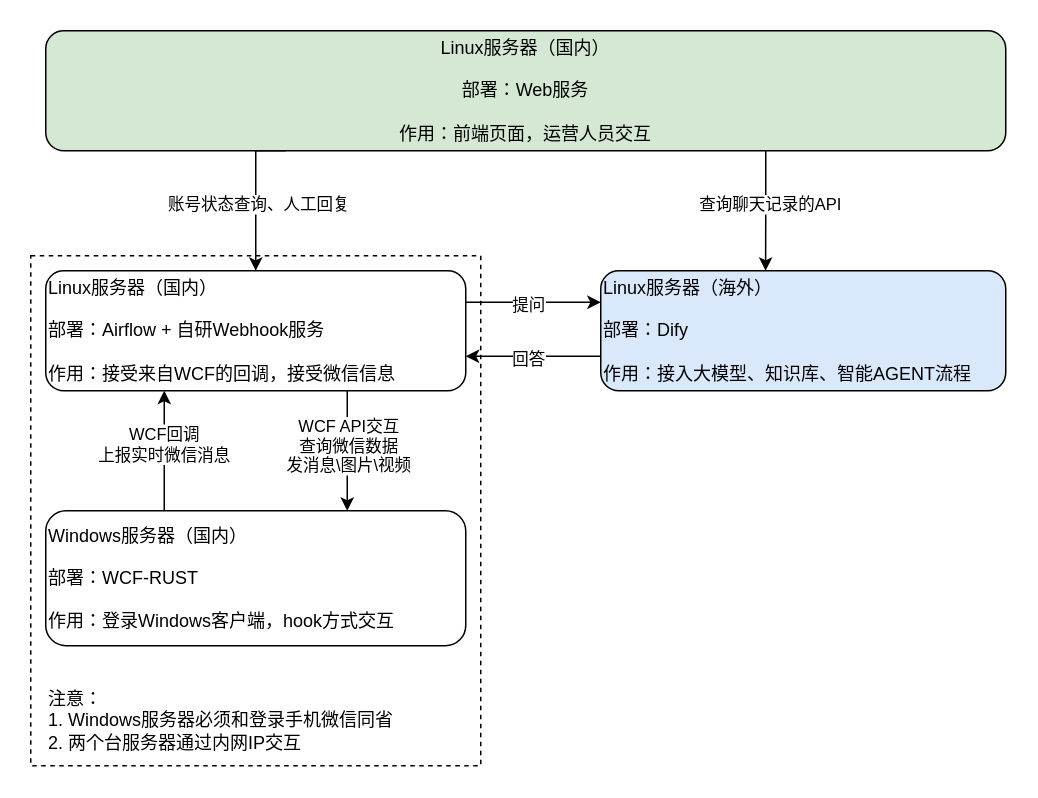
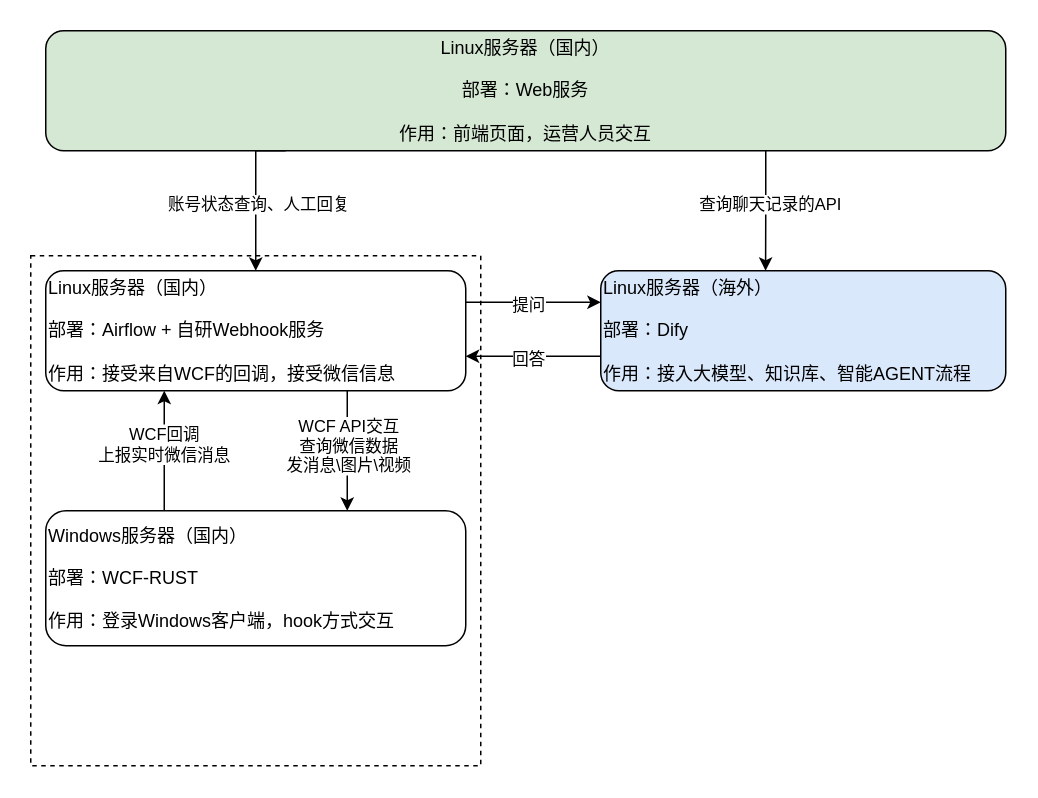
node "注意： 1. Windows服务器必须和登录手机微信同省 2. 两个台服务器通过内网IP交互": removed
